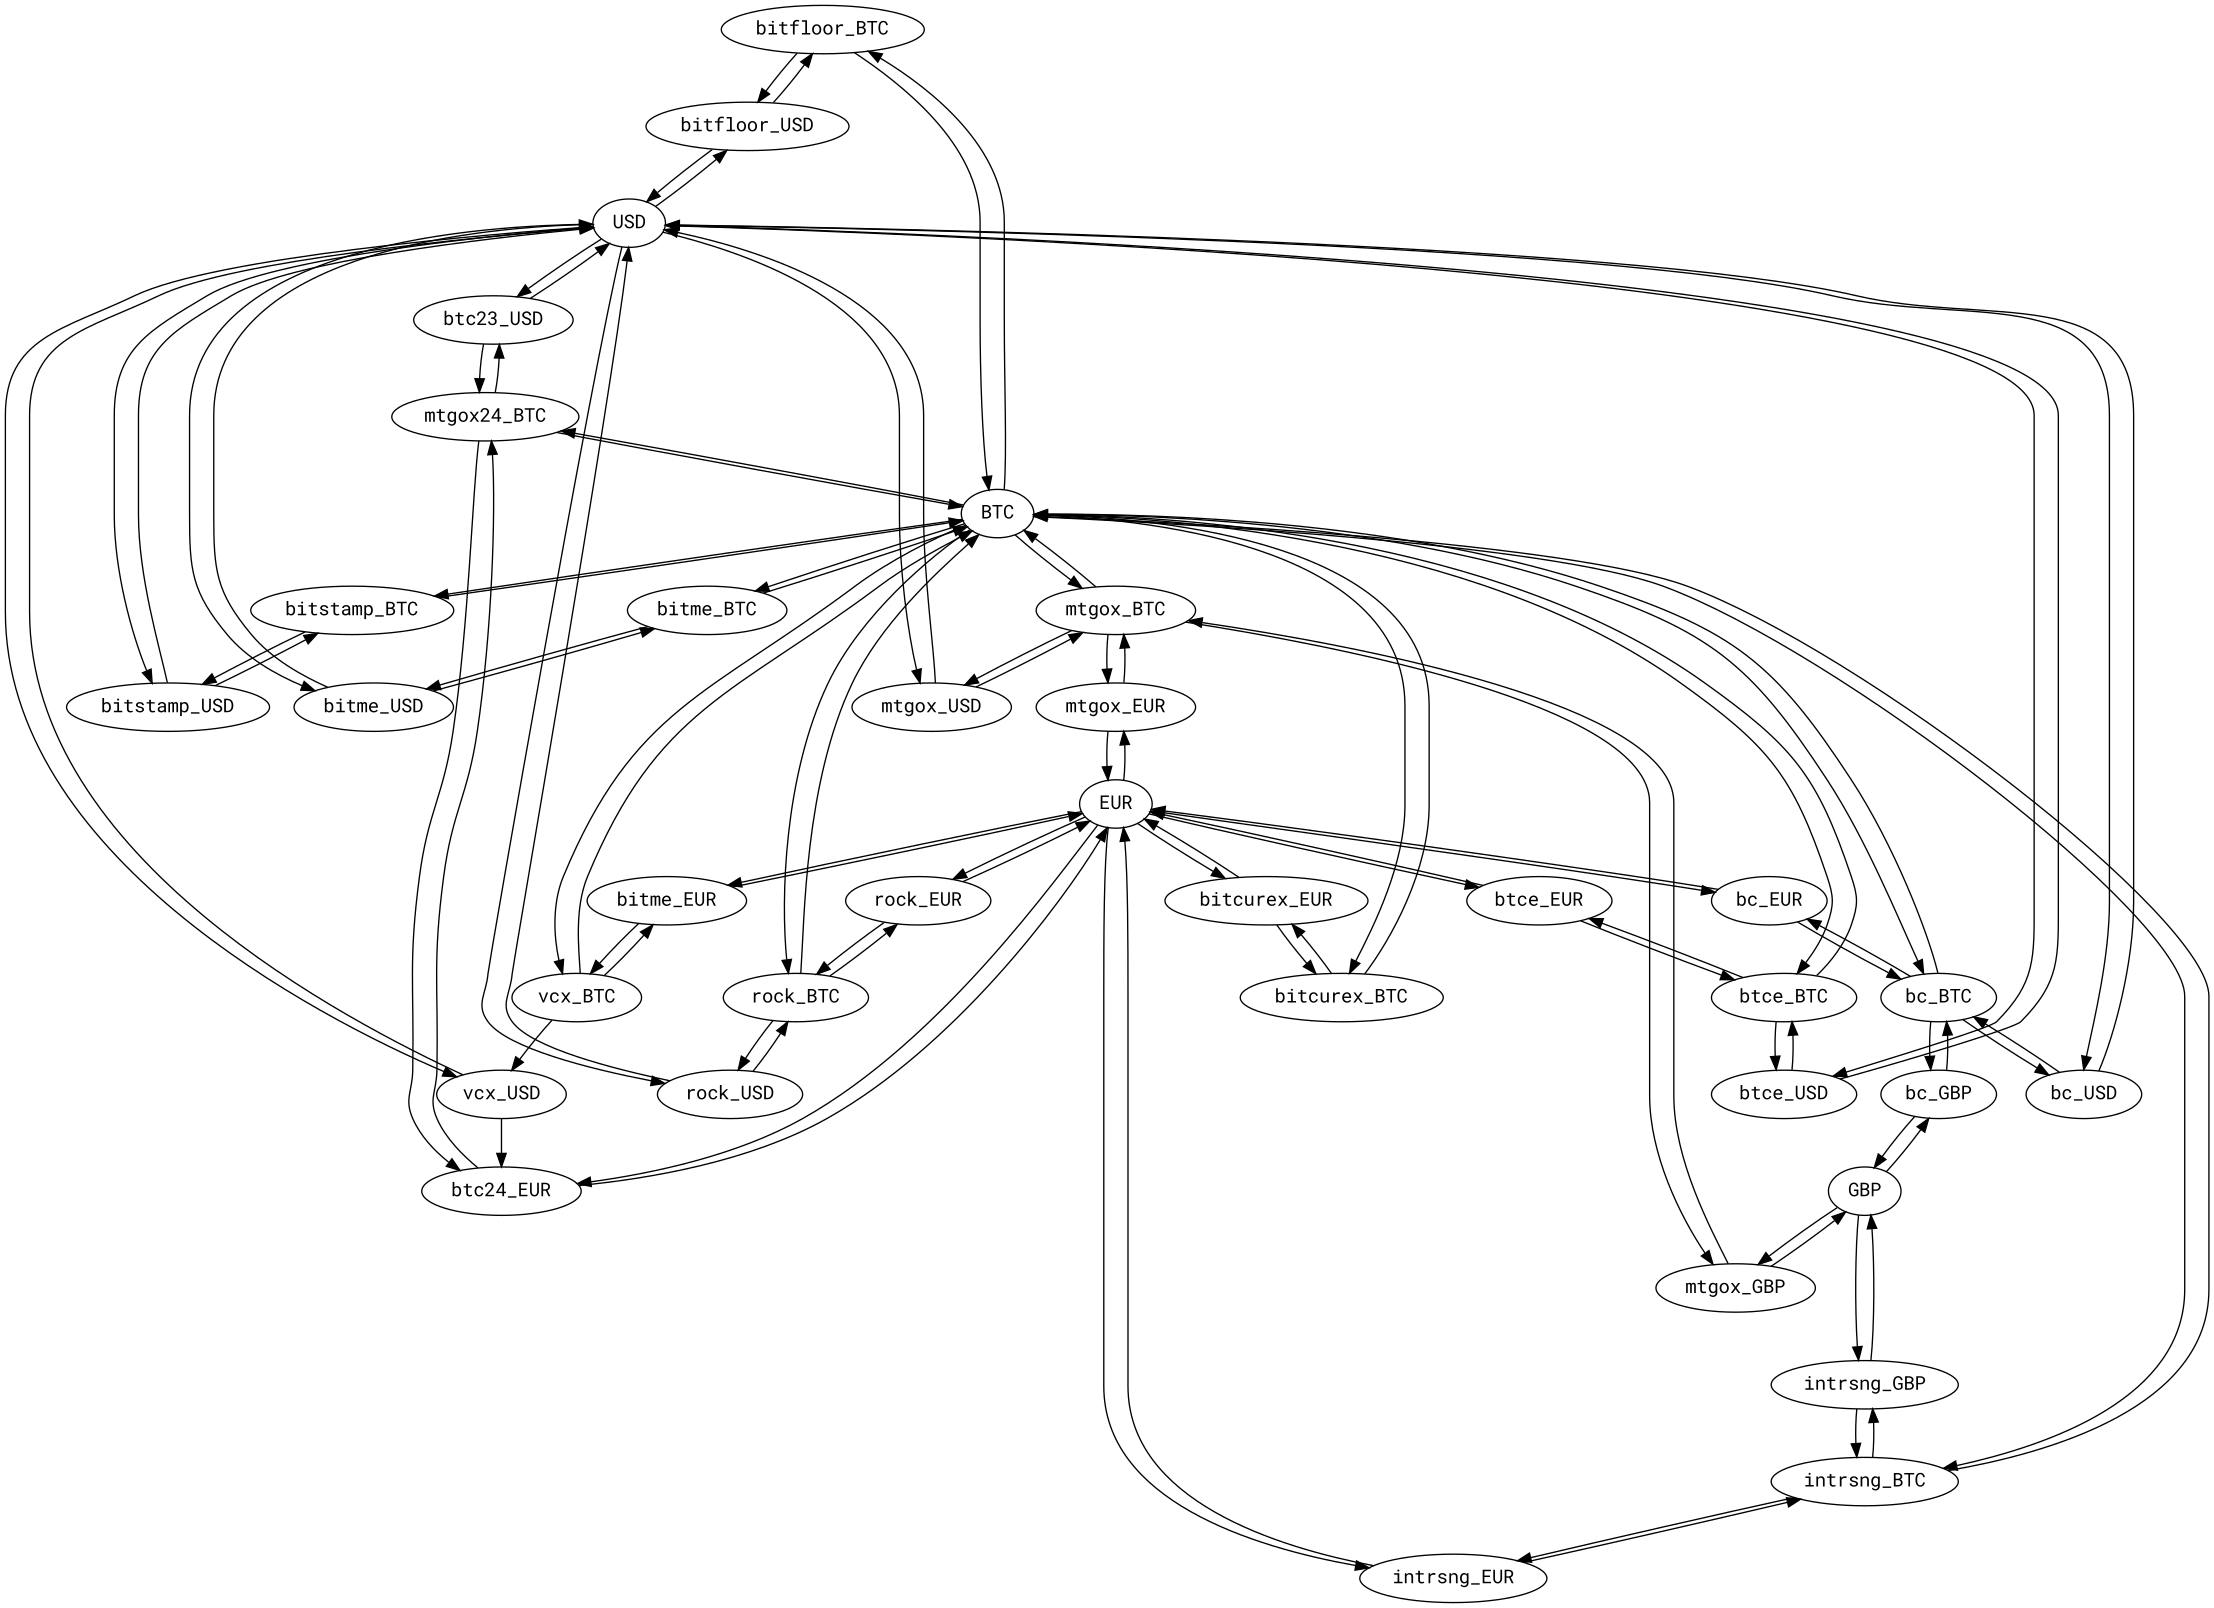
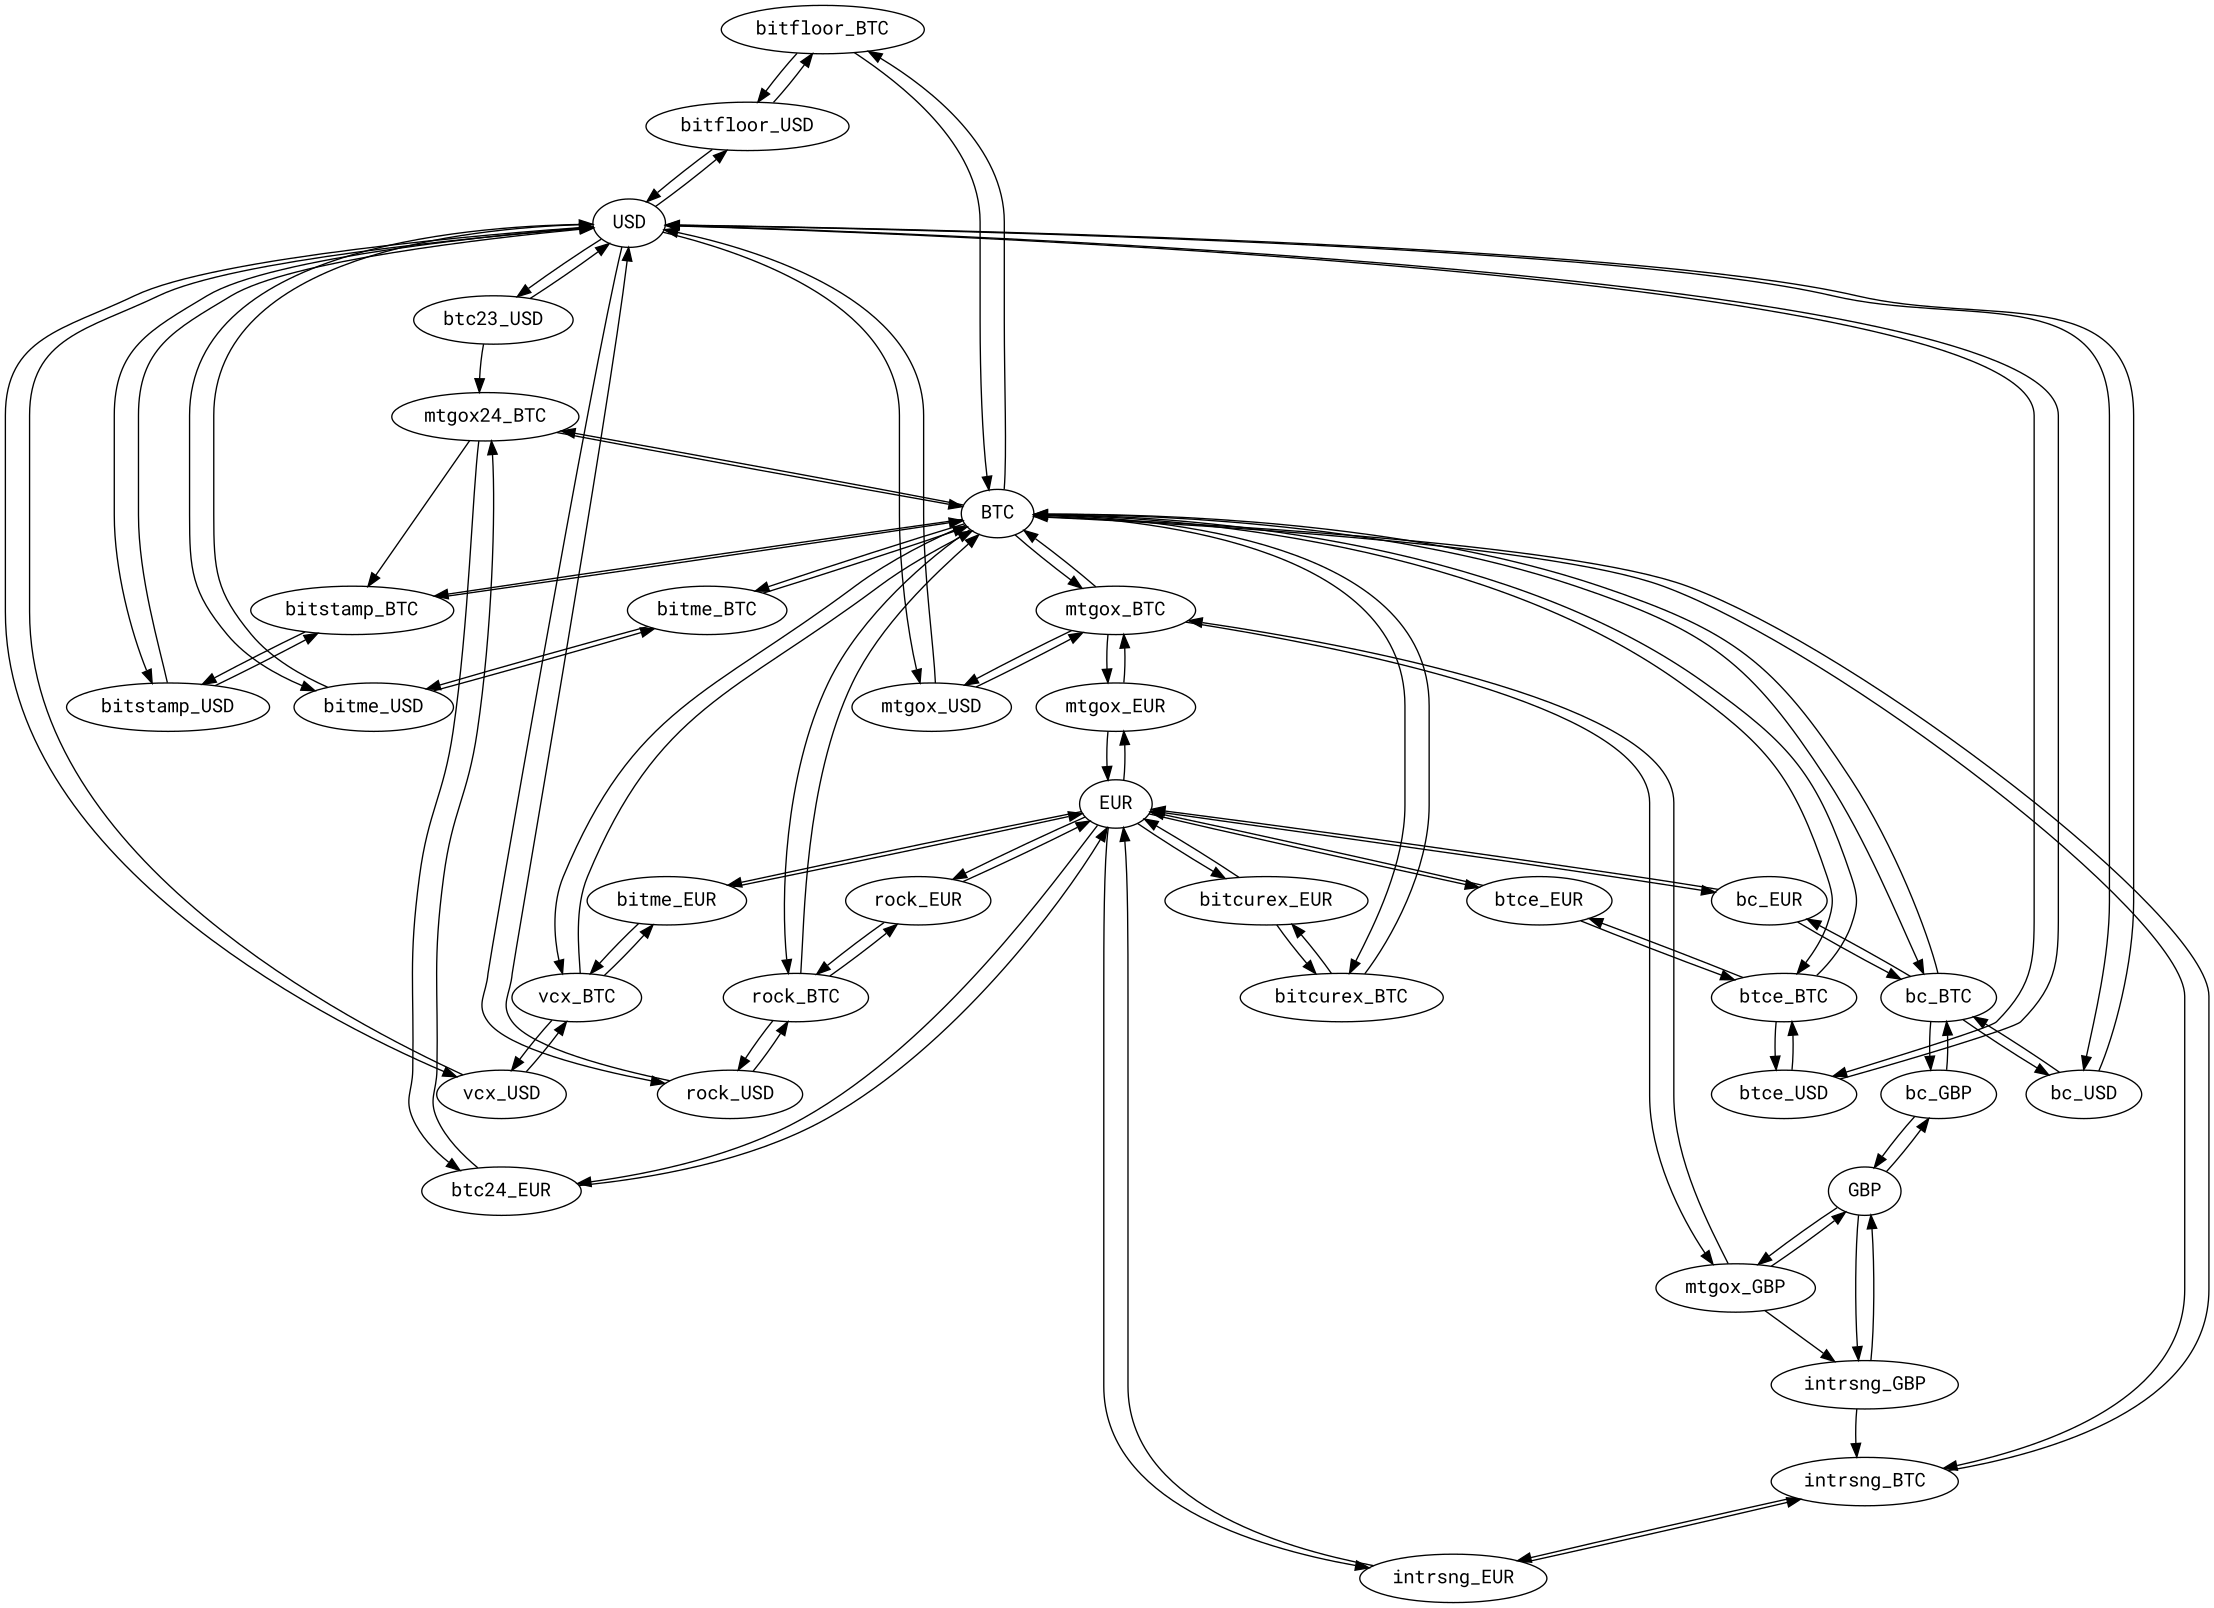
edge "mtgox24_BTC" -> "btc23_USD": now "mtgox24_BTC" -> "bitstamp_BTC"
edge "vcx_USD" -> "btc24_EUR": now "vcx_USD" -> "vcx_BTC"
edge "intrsng_BTC" -> "intrsng_GBP": now "mtgox_GBP" -> "intrsng_GBP"
